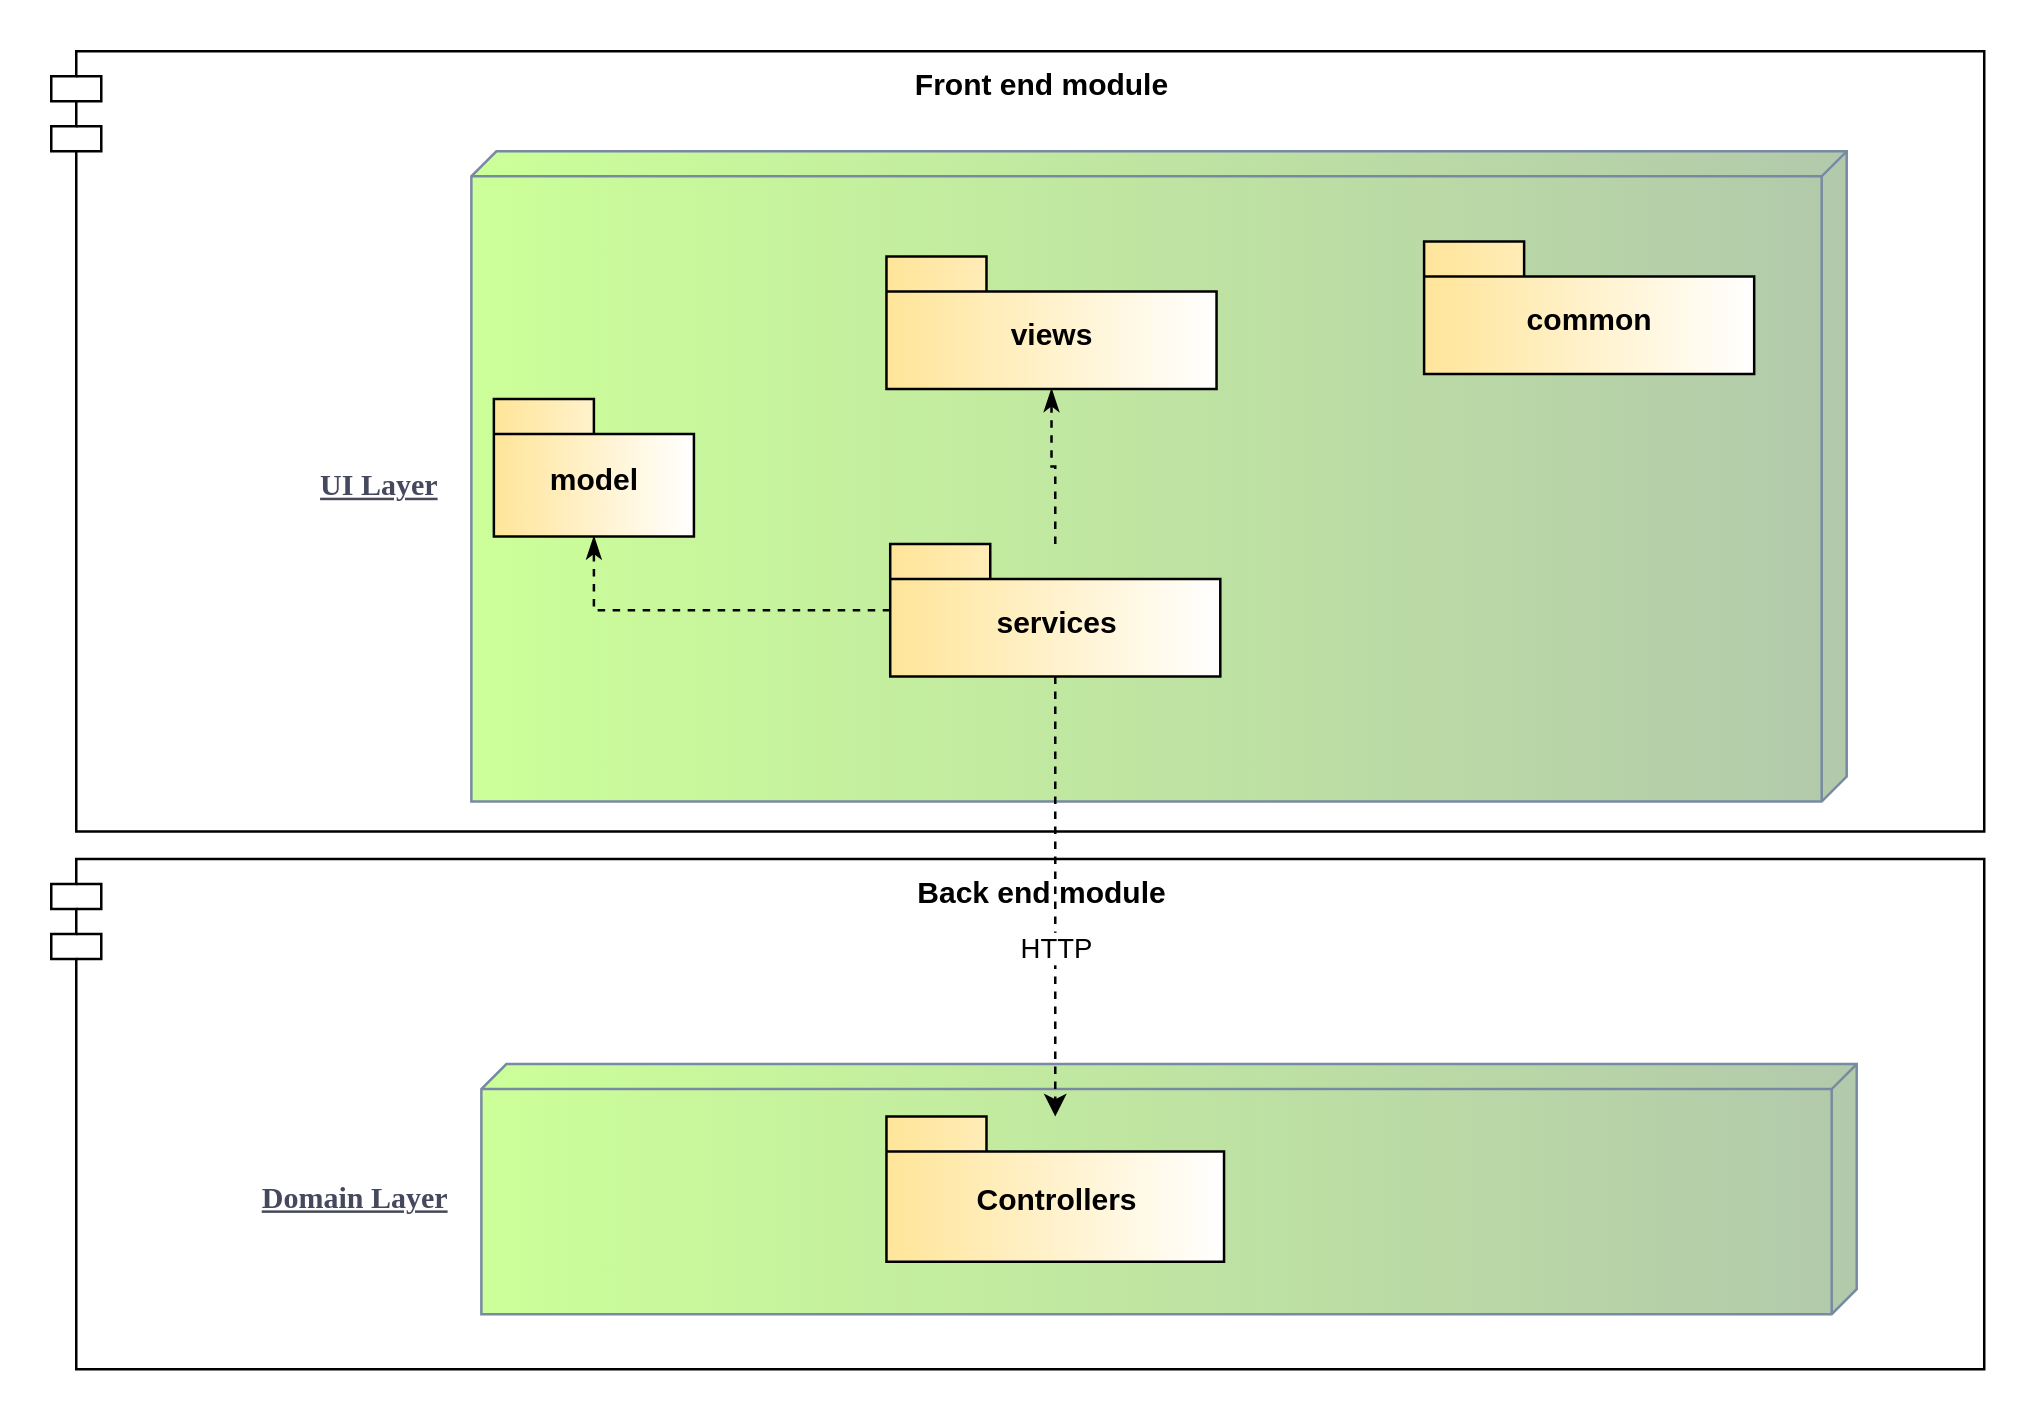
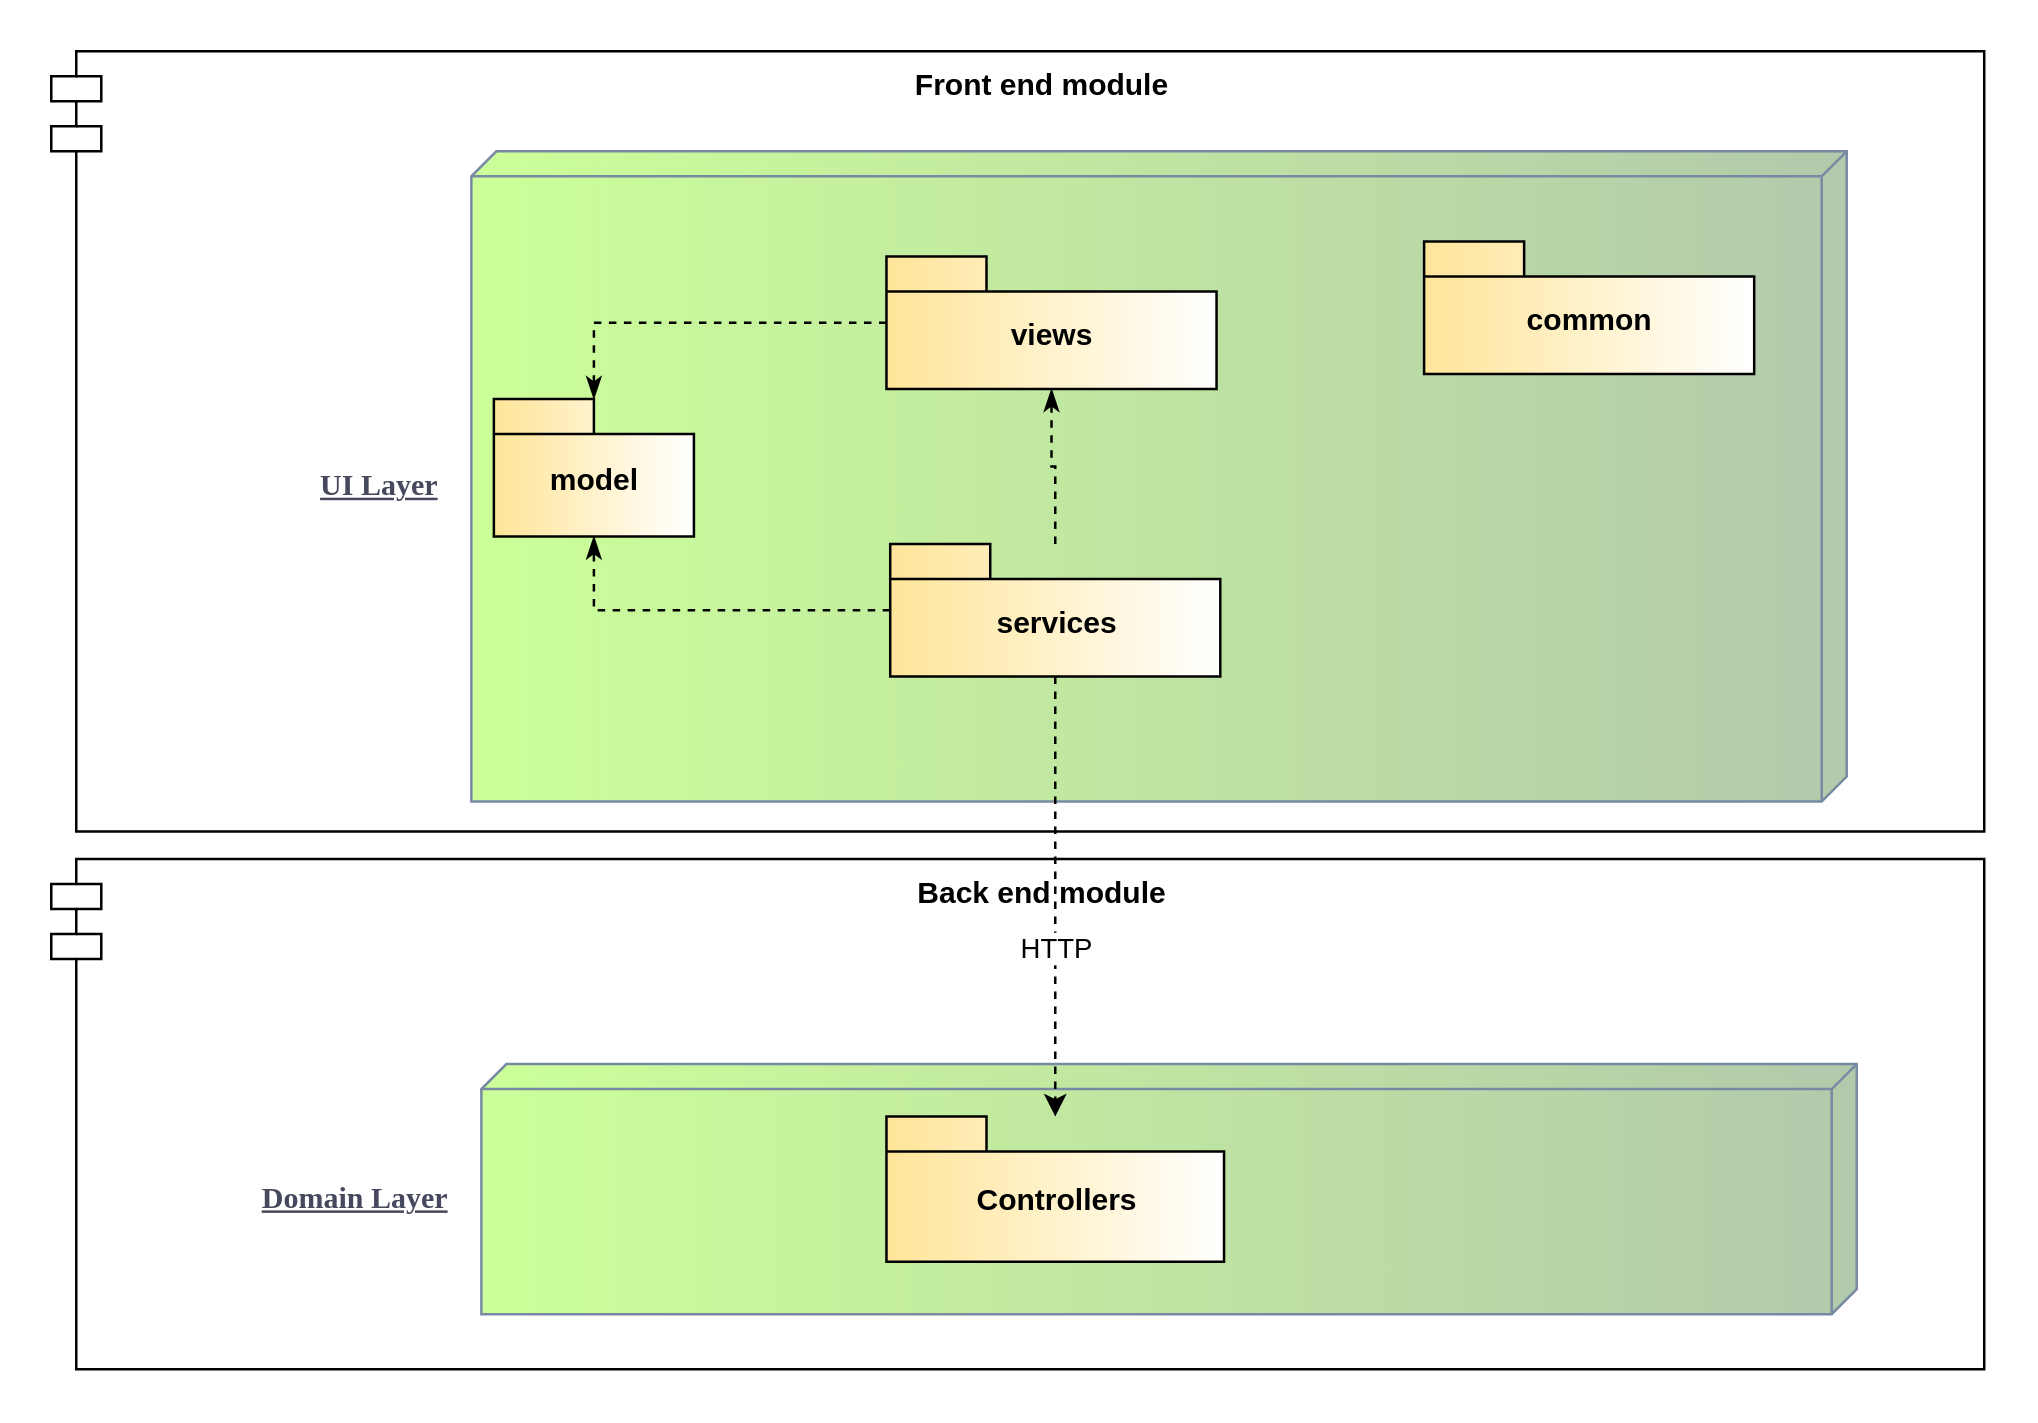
edge "views" -> "model": added
